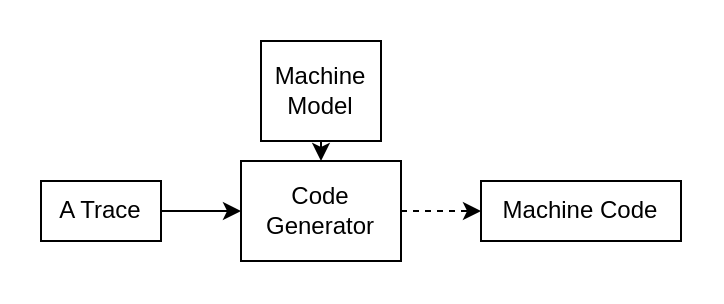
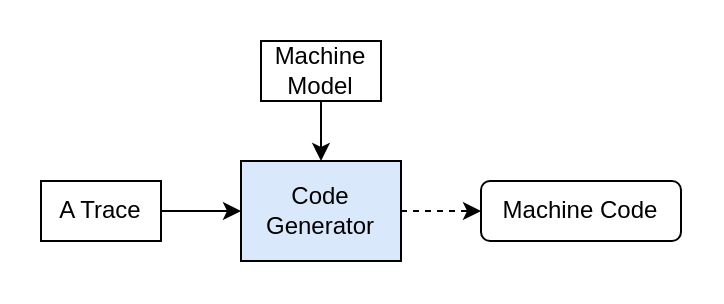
node "Machine Model": size 120x100 -> 120x60
node "Code Generator": fillcolor #ffffff -> #dae8fc
node "Machine Code": shape rectangle -> rounded rectangle
